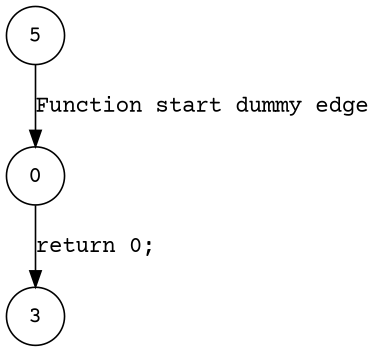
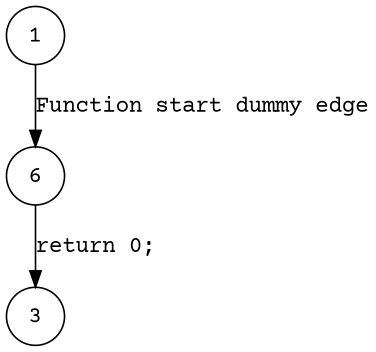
node "5": label "5" -> "1"
node "0": label "0" -> "6"
